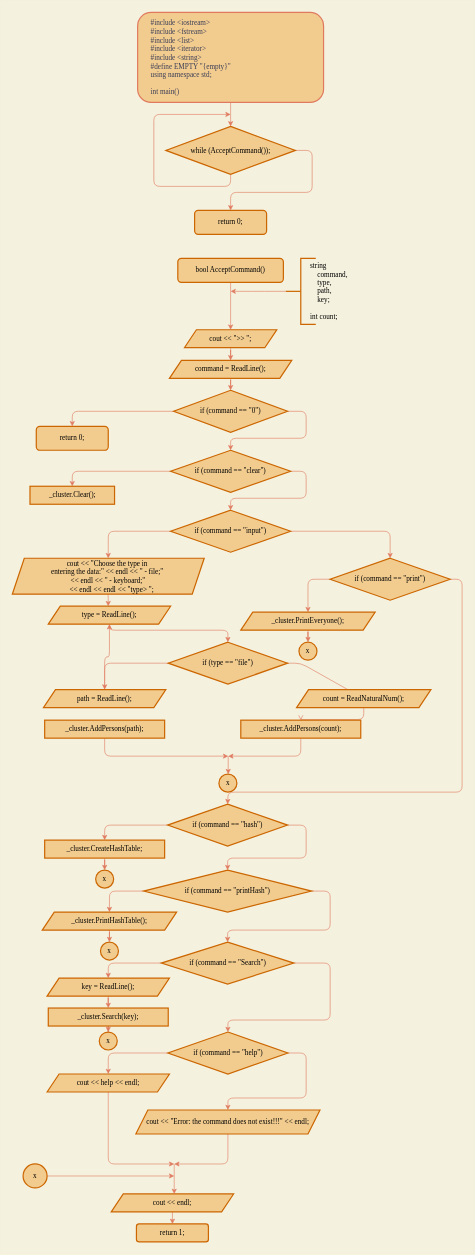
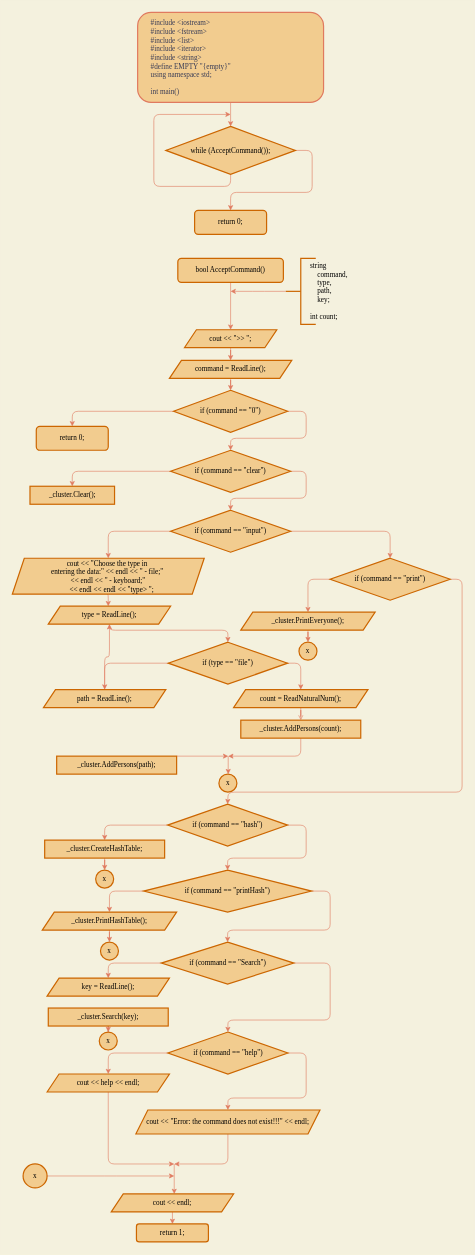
node "count = ReadNaturalNum();": moved (364, 699) -> (301, 699)
node "_cluster.AddPersons(path);": moved (105, 729) -> (117, 765)
edge "key = ReadLine();" -> "_cluster.Search(key);": removed
